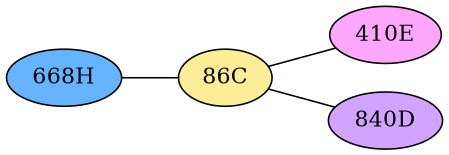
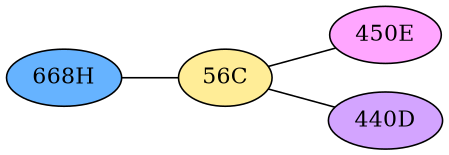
node "410E": label "410E" -> "450E"
node "86C": label "86C" -> "56C"
node "840D": label "840D" -> "440D"
